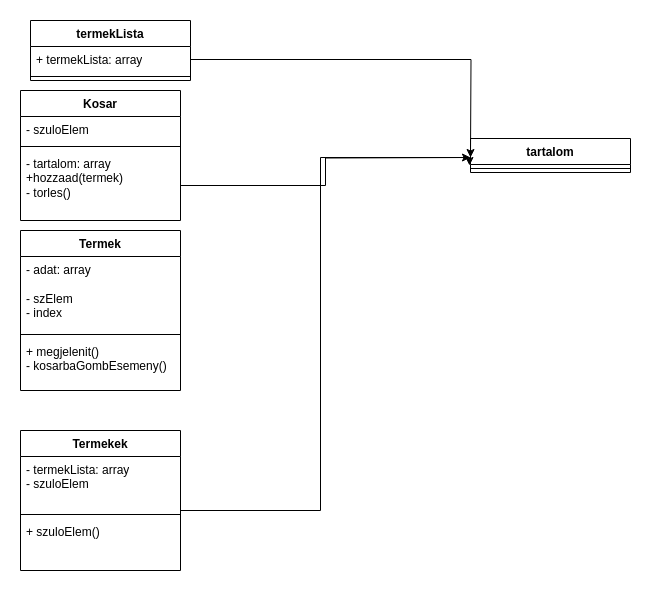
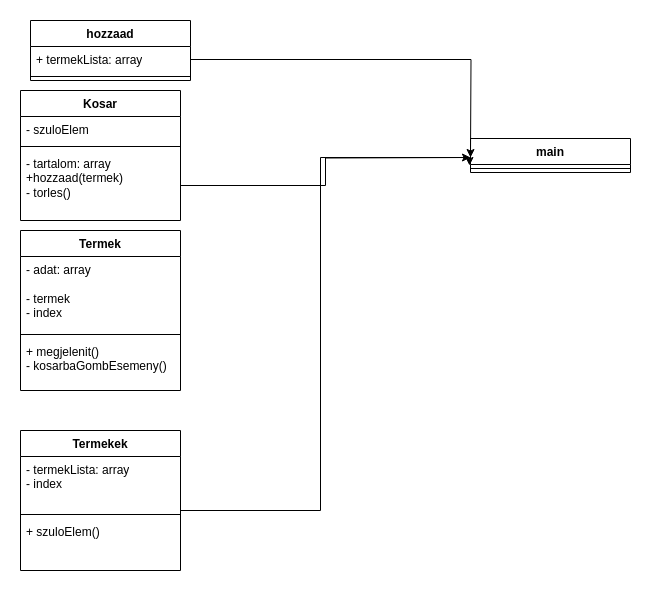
node "termekLista": label "termekLista" -> "hozzaad"
node "tartalom": label "tartalom" -> "main"
node "- adat: array - szElem - index": label "- adat: array - szElem - index" -> "- adat: array - termek - index"
node "- termekLista: array - szuloElem": label "- termekLista: array - szuloElem" -> "- termekLista: array - index"
